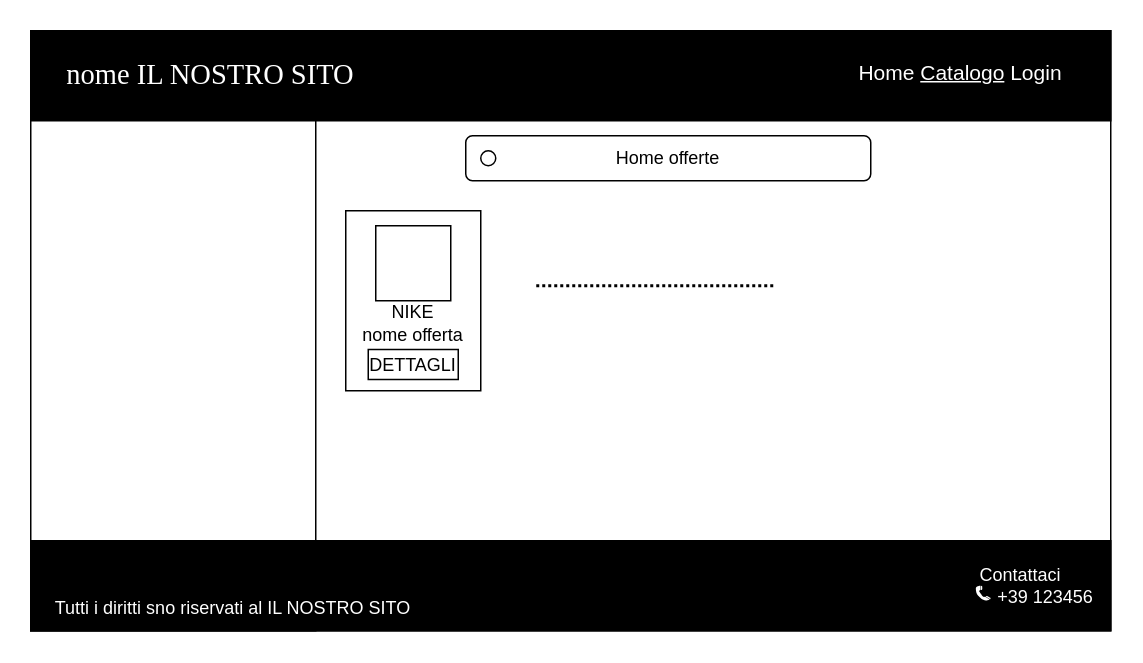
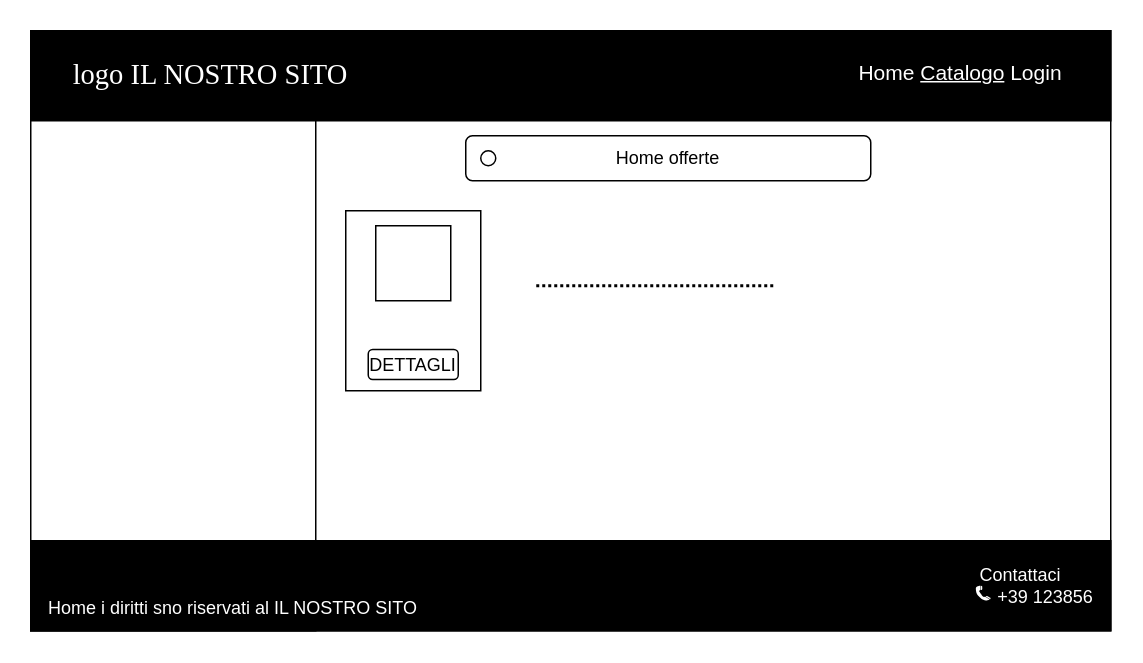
node "nome IL NOSTRO SITO": label "nome IL NOSTRO SITO" -> "logo IL NOSTRO SITO"
node "NIKE nome offerta": removed
node "DETTAGLI": shape rectangle -> rounded rectangle
node "Contattaci +39 123456": label "Contattaci +39 123456" -> "Contattaci +39 123856"
node "Tutti i diritti sno riservati al IL NOSTRO SITO": label "Tutti i diritti sno riservati al IL NOSTRO SITO" -> "Home i diritti sno riservati al IL NOSTRO SITO"
